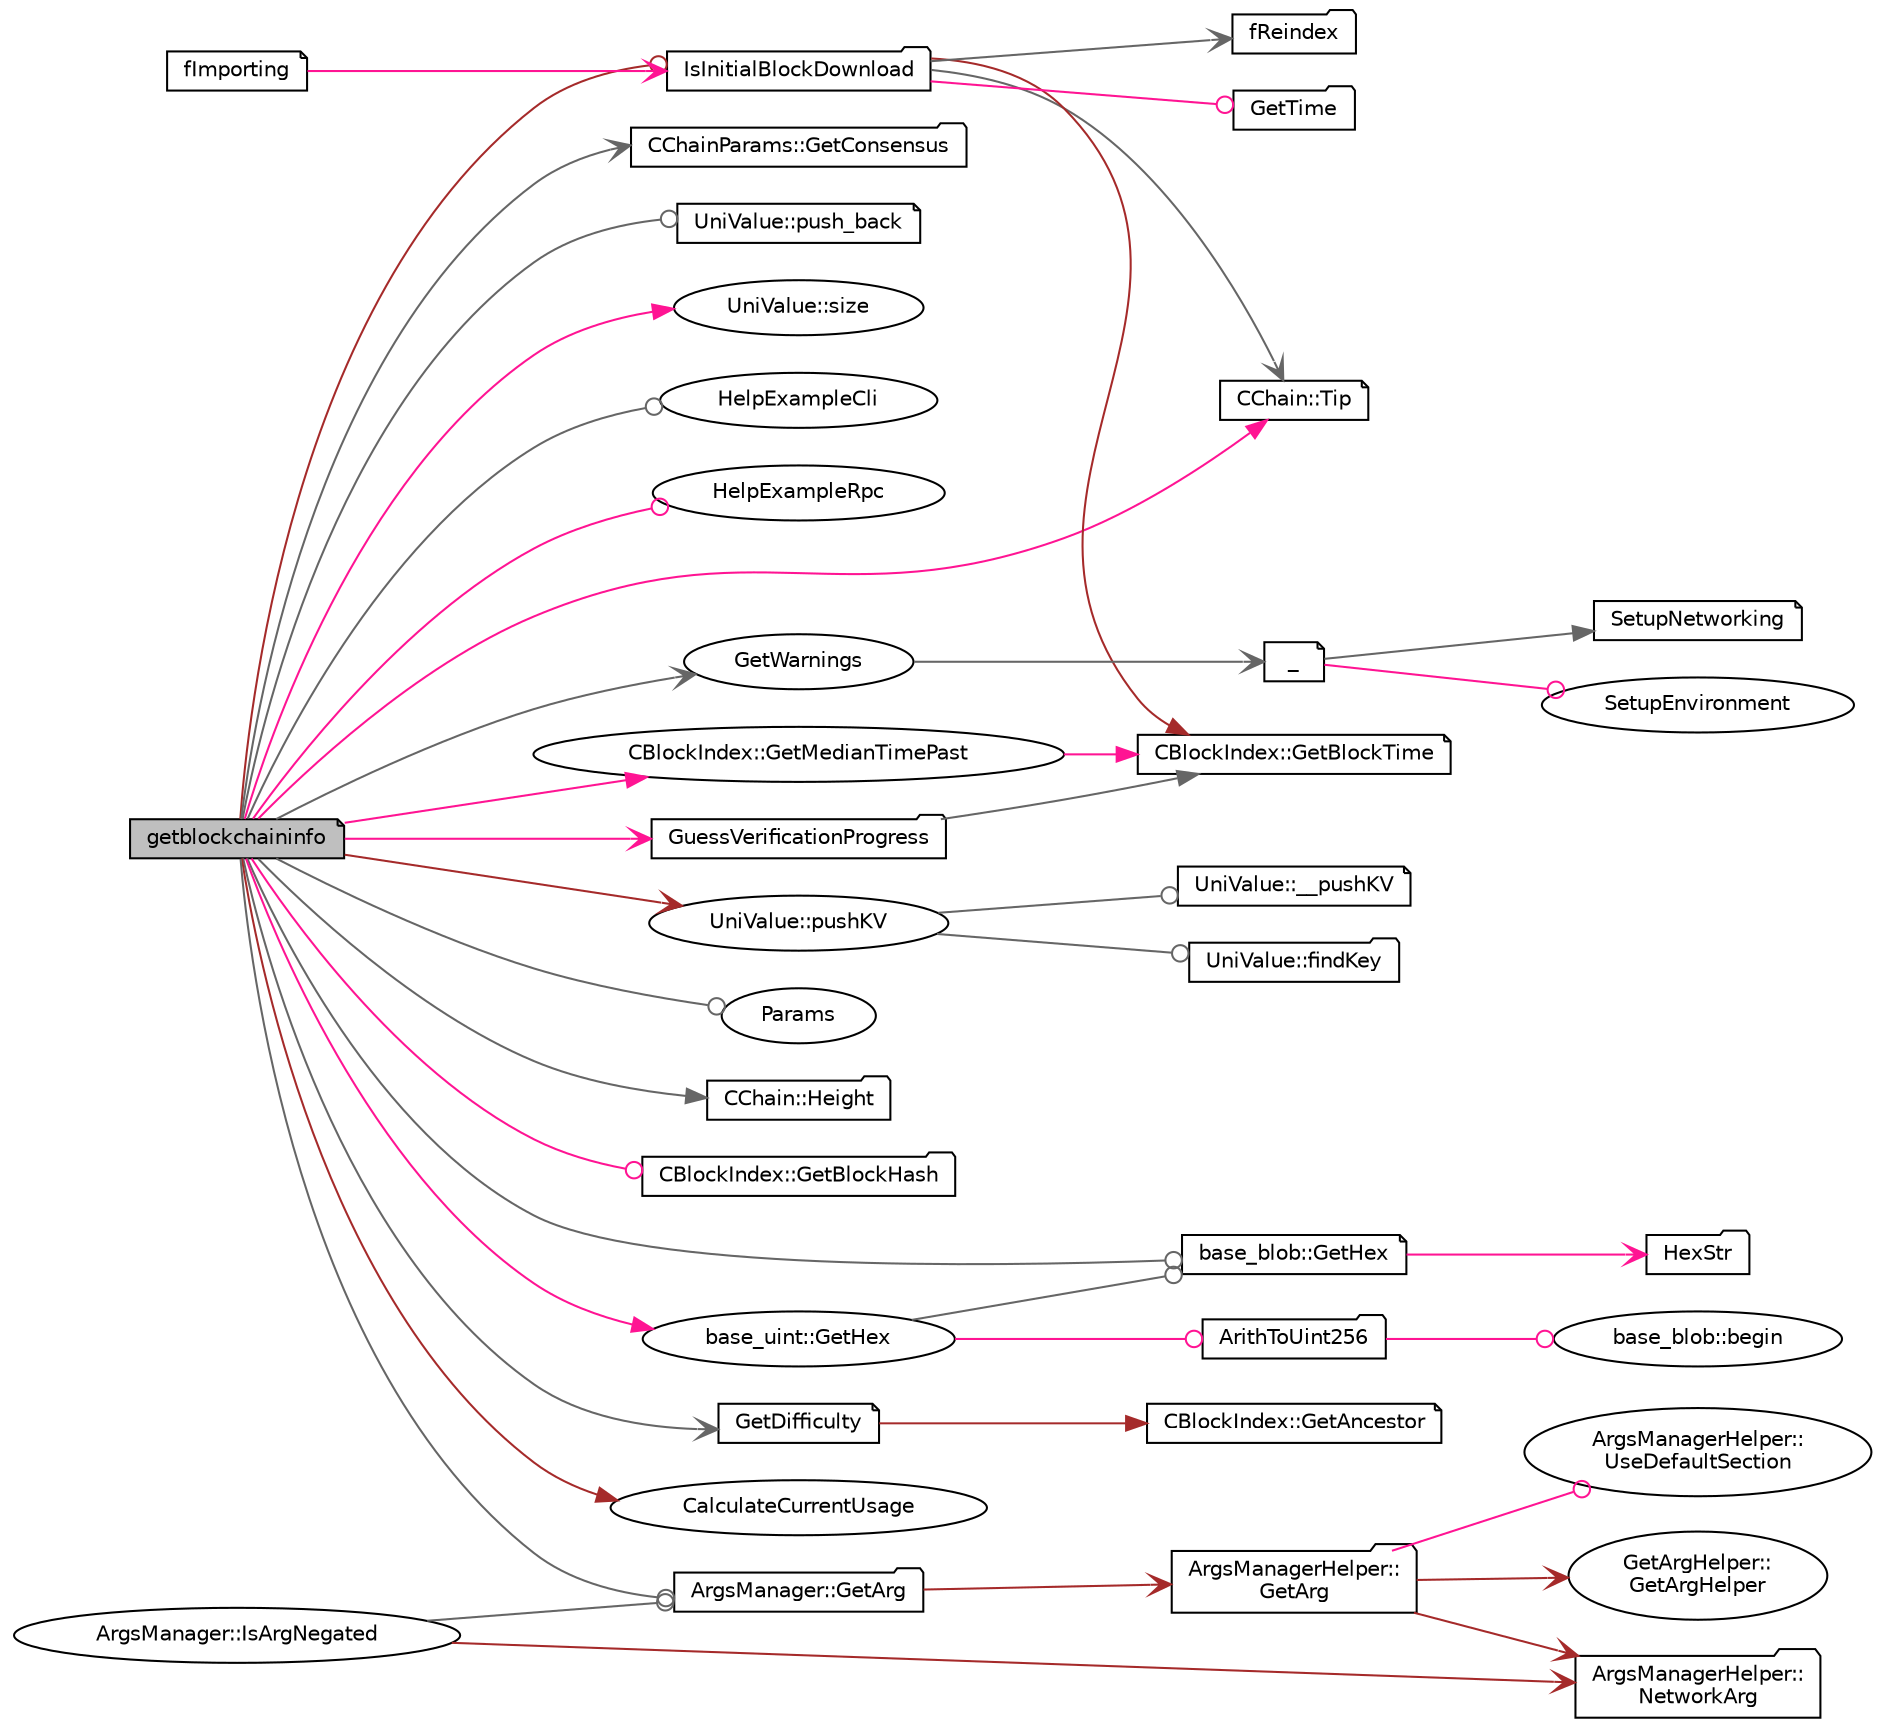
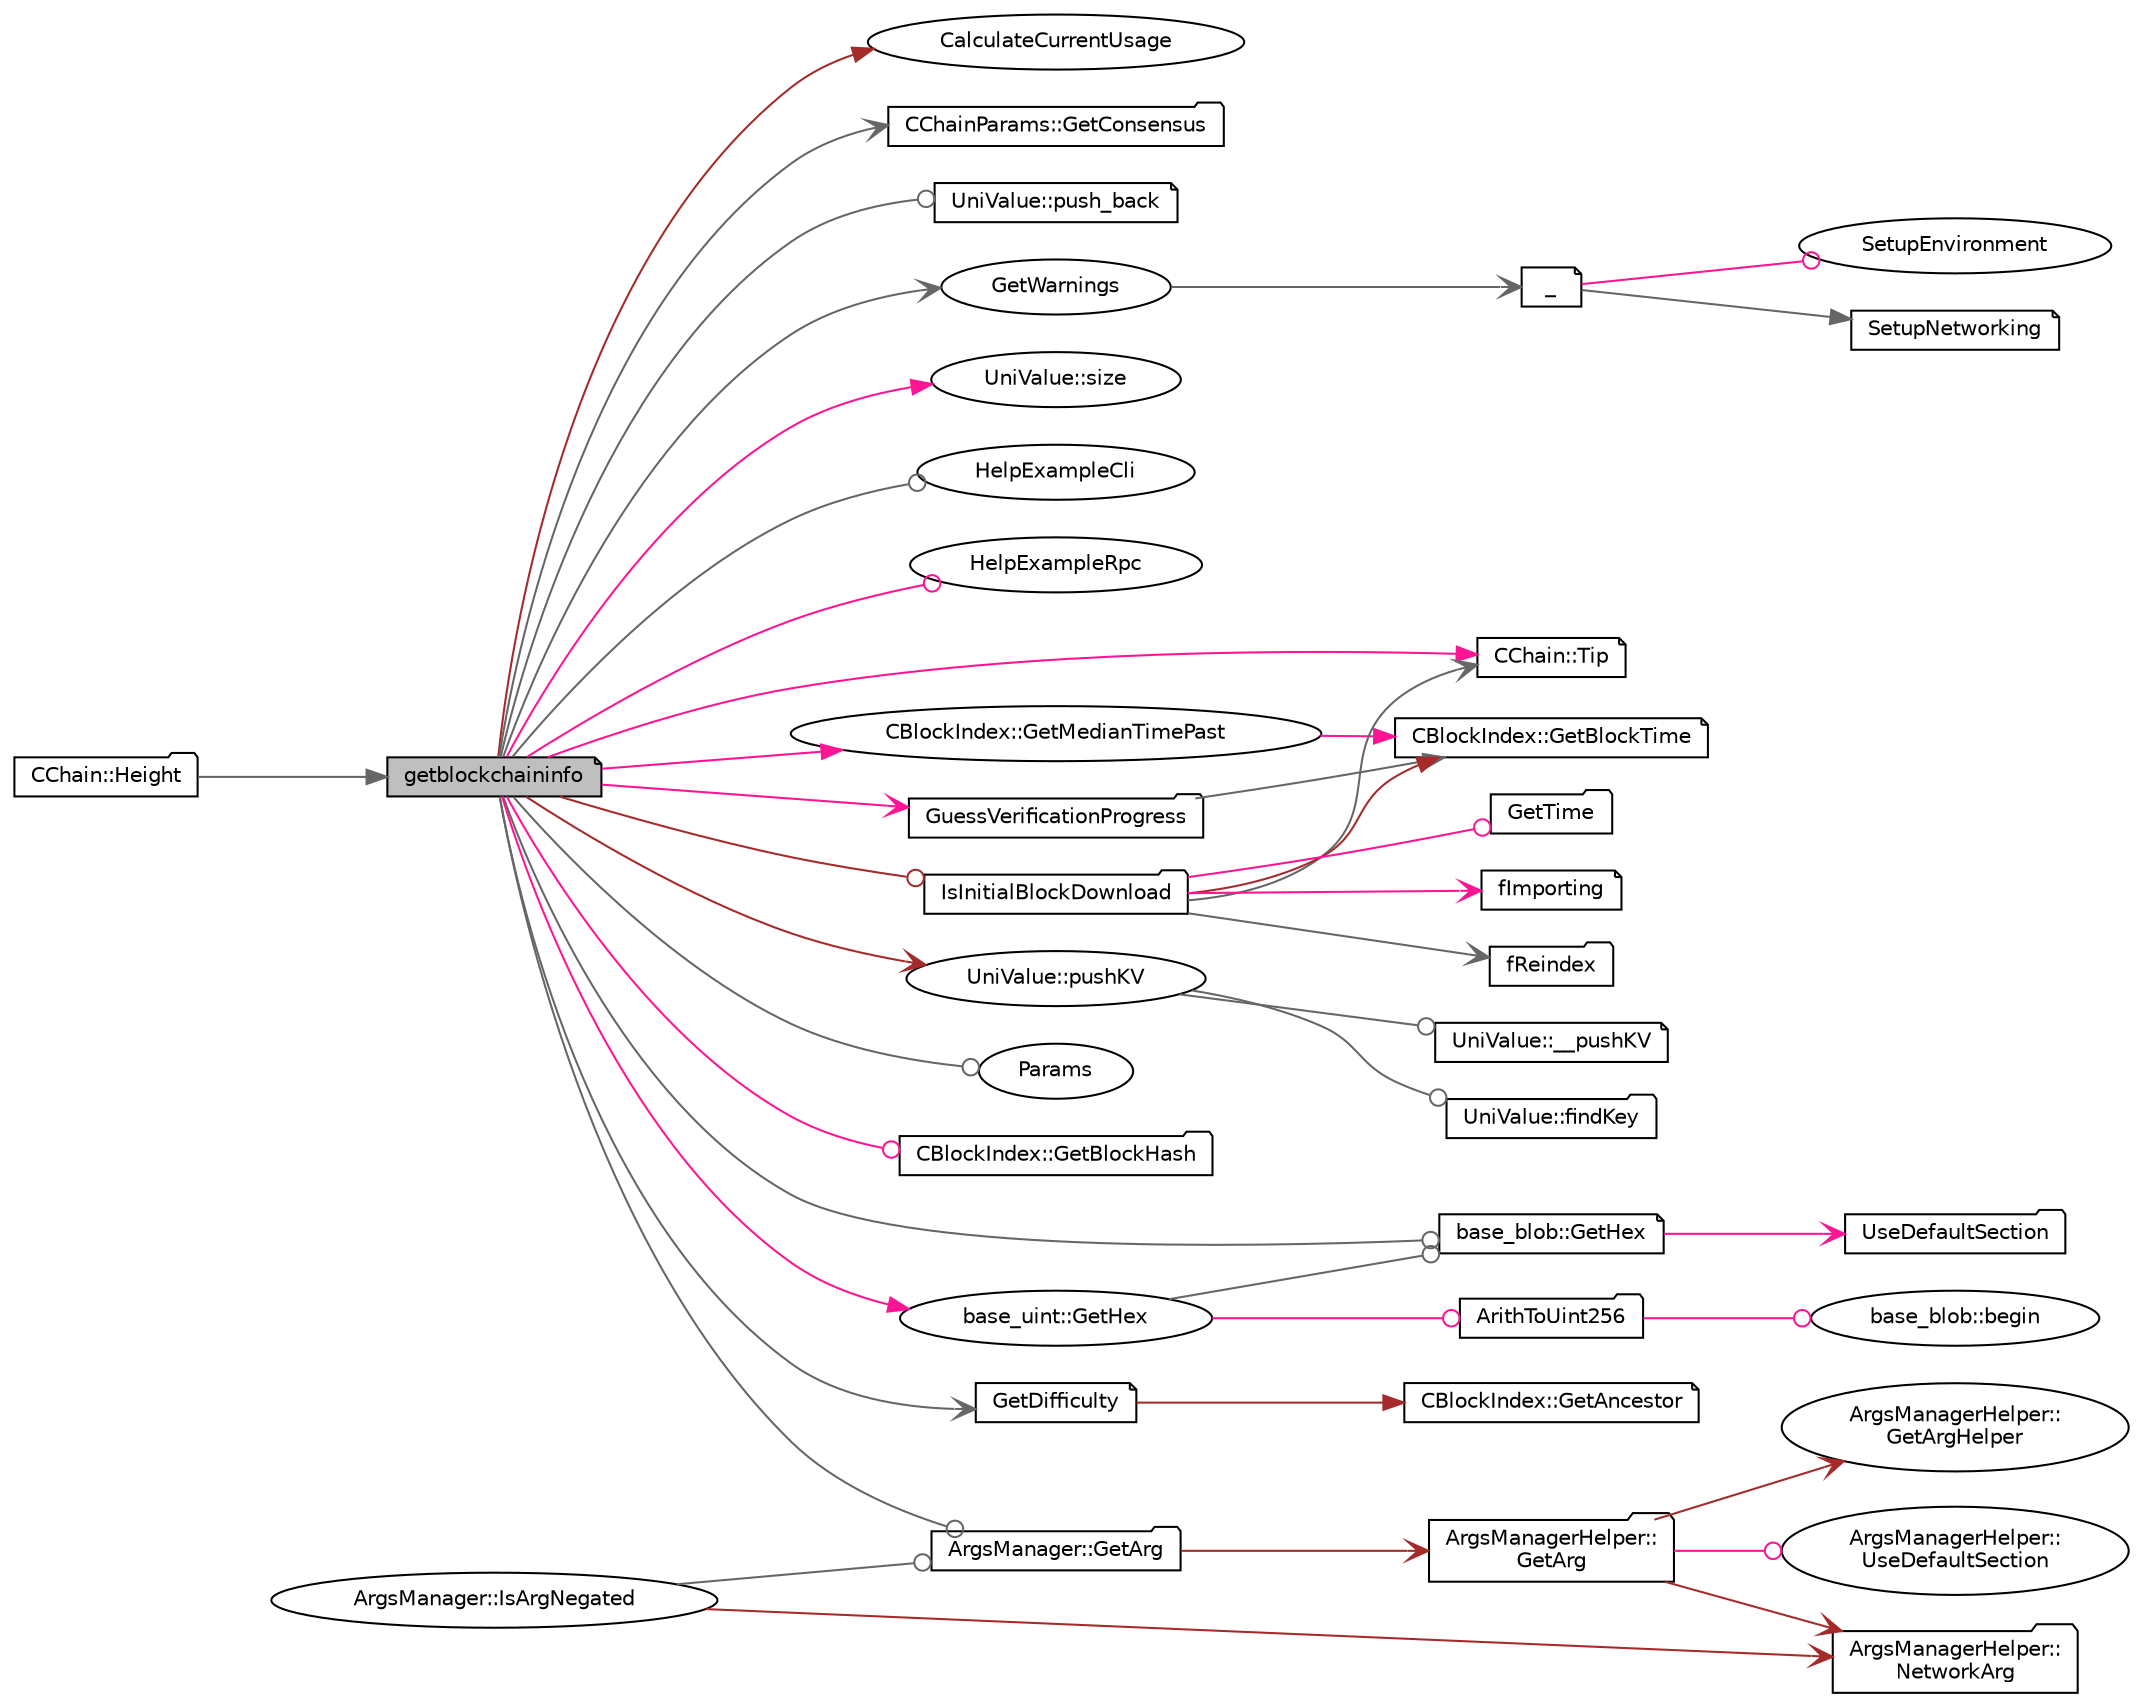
edge "fImporting" -> "IsInitialBlockDownload": reversed
edge "getblockchaininfo" -> "CChain::Height": reversed
node "HexStr": label "HexStr" -> "UseDefaultSection"
node "GetArgHelper:: GetArgHelper": label "GetArgHelper:: GetArgHelper" -> "ArgsManagerHelper:: GetArgHelper"
